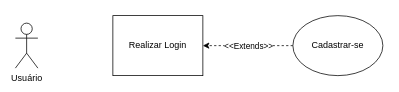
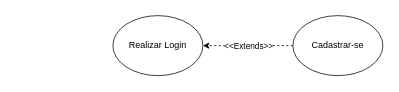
node "Usuário": removed
node "Realizar Login": shape rectangle -> ellipse
